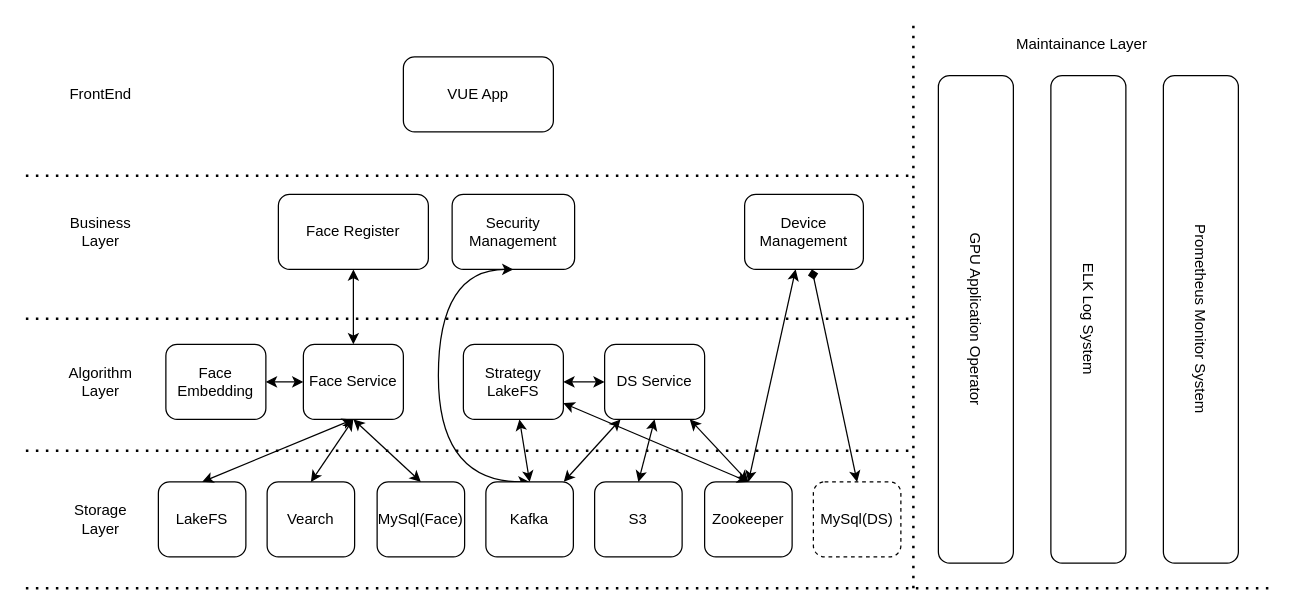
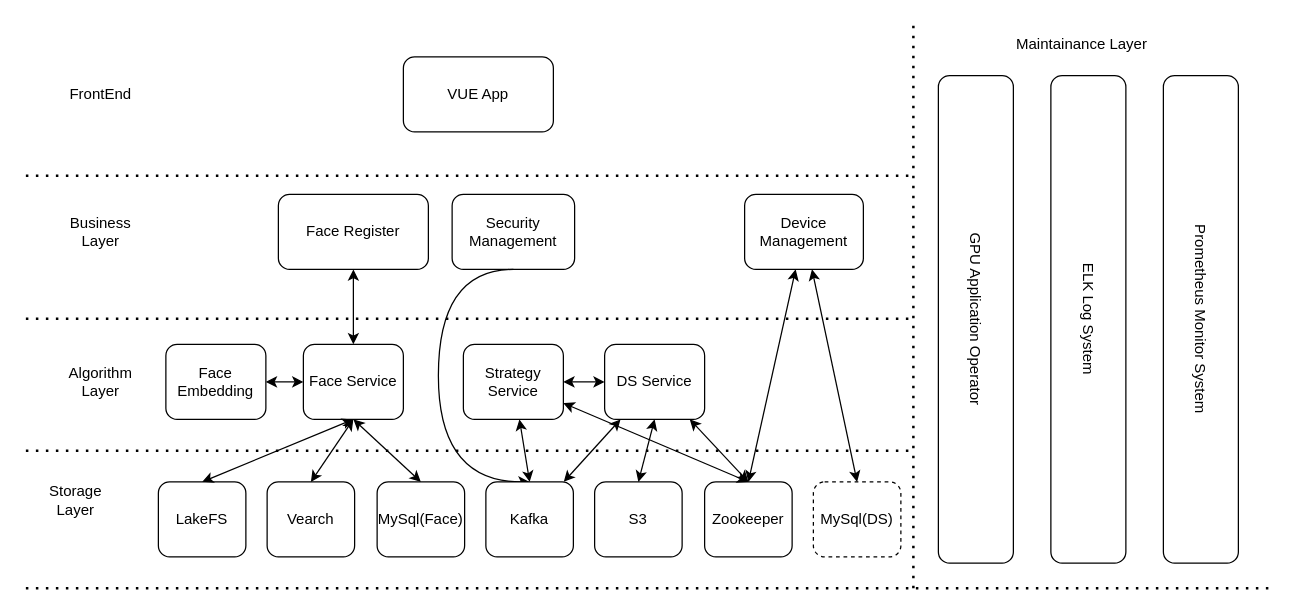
edge "Device Management" -- "MySql(DS)": arrowhead diamond -> classic
edge "Security Management" -- "Kafka": arrowhead classic -> none
node "Strategy LakeFS": label "Strategy LakeFS" -> "Strategy Service"
node "Storage Layer": moved (101, 519) -> (76, 501)
